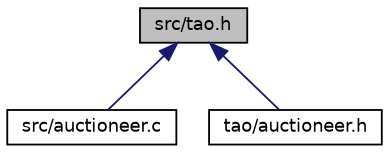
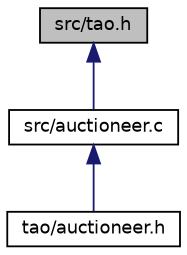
edge "tao/auctioneer.h" -> "src/tao.h": now "tao/auctioneer.h" -> "src/auctioneer.c"
